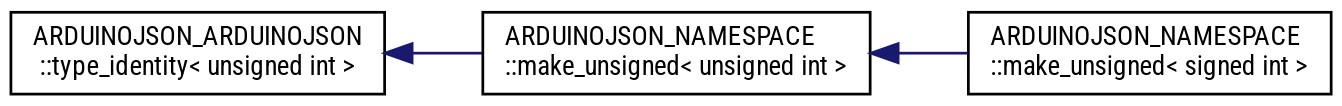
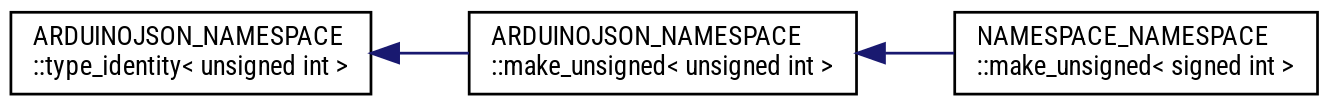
node "ARDUINOJSON_ARDUINOJSON ::type_identity< unsigned int >": label "ARDUINOJSON_ARDUINOJSON ::type_identity< unsigned int >" -> "ARDUINOJSON_NAMESPACE ::type_identity< unsigned int >"
node "ARDUINOJSON_NAMESPACE ::make_unsigned< signed int >": label "ARDUINOJSON_NAMESPACE ::make_unsigned< signed int >" -> "NAMESPACE_NAMESPACE ::make_unsigned< signed int >"
